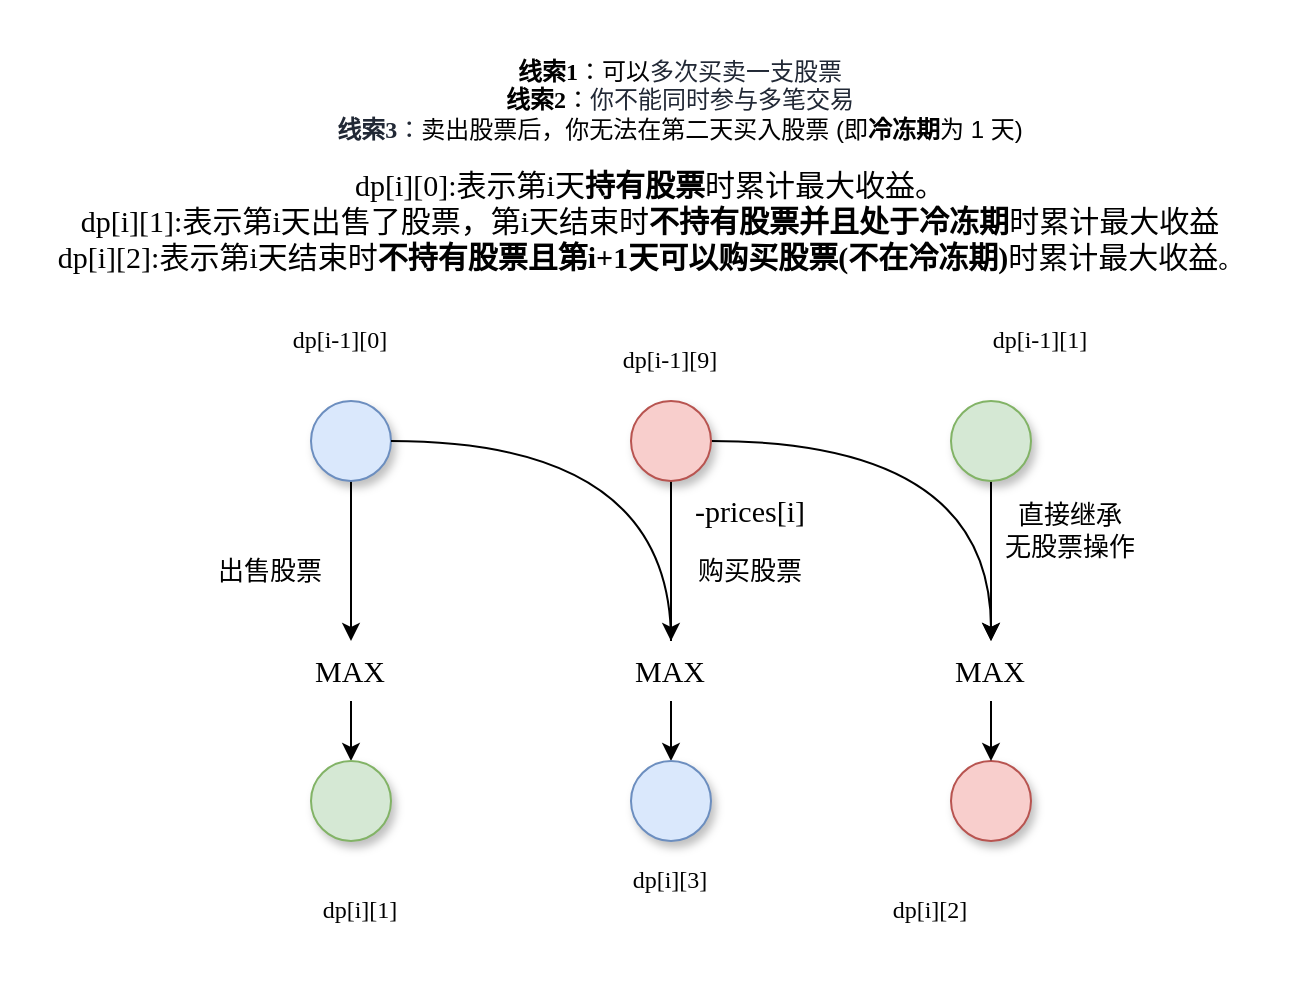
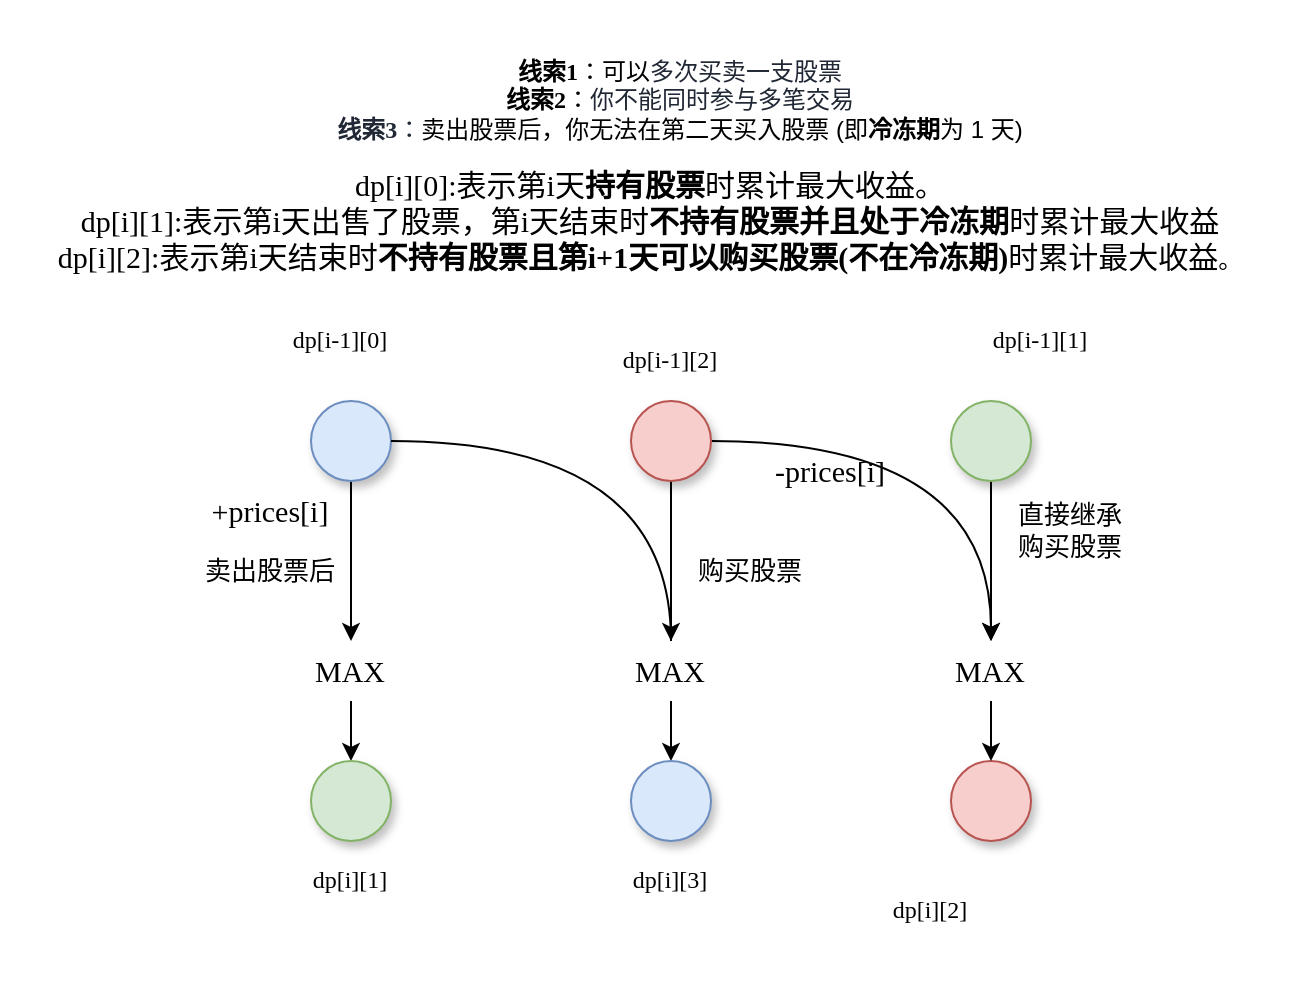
node "dp[i-1][9]": label "dp[i-1][9]" -> "dp[i-1][2]"
node "+prices[i]": added
node "-prices[i]": moved (751, 511) -> (831, 471)
node "直接继承 无股票操作": label "直接继承 无股票操作" -> "直接继承 购买股票"
node "出售股票": label "出售股票" -> "卖出股票后"
node "dp[i][1]": moved (361, 911) -> (351, 881)
